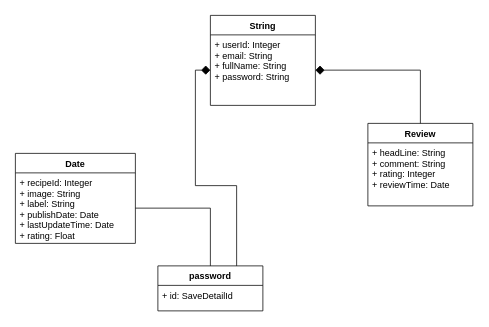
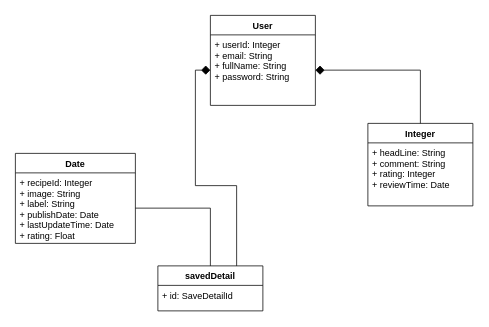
node "String": label "String" -> "User"
node "Review": label "Review" -> "Integer"
node "password": label "password" -> "savedDetail"
